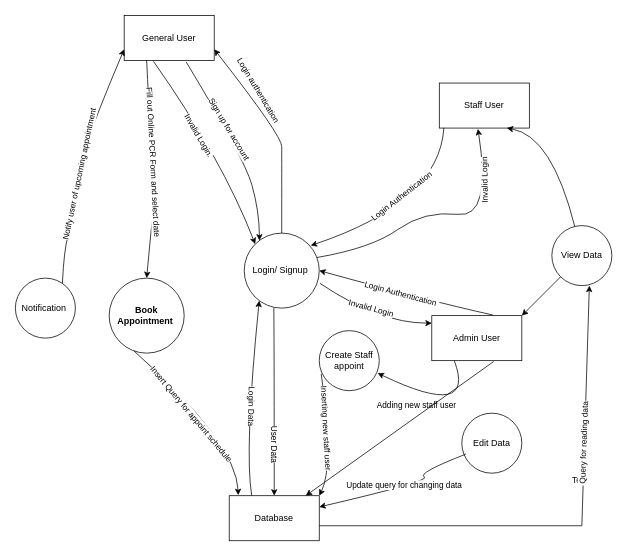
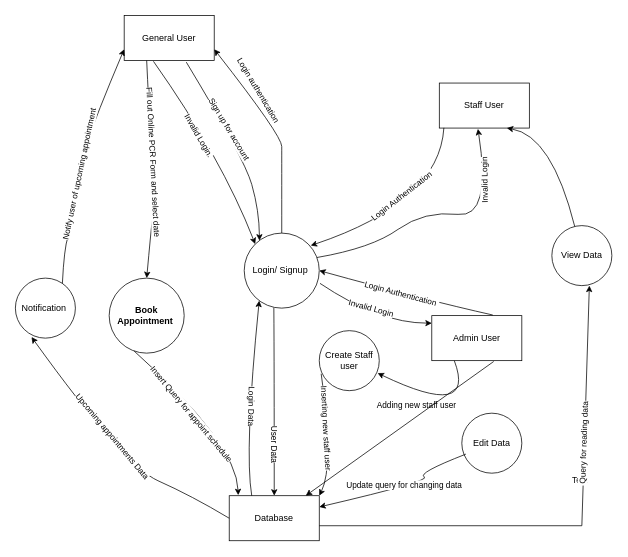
edge "View Data" -> "Admin User": removed
node "Create Staff appoint": label "Create Staff appoint" -> "Create Staff user"
edge "Database" -> "Notification": added, label "Upcoming appointments Data"
